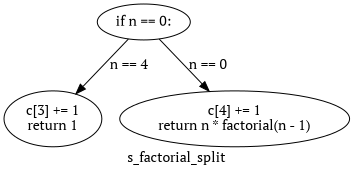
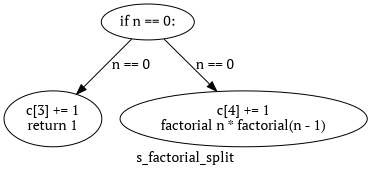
edge "if n == 0:" -> "c[3] += 1 return 1": label "n == 4" -> "n == 0"
node "c[4] += 1 return n * factorial(n - 1)": label "c[4] += 1 return n * factorial(n - 1)" -> "c[4] += 1 factorial n * factorial(n - 1)"
